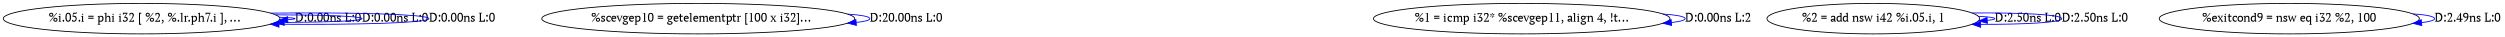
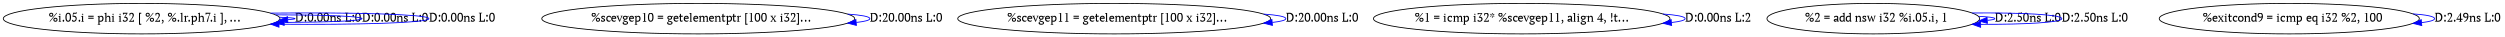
node "%scevgep11 = getelementptr [100 x i32]...": added
node "%2 = add nsw i42 %i.05.i, 1": label "%2 = add nsw i42 %i.05.i, 1" -> "%2 = add nsw i32 %i.05.i, 1"
node "%exitcond9 = nsw eq i32 %2, 100": label "%exitcond9 = nsw eq i32 %2, 100" -> "%exitcond9 = icmp eq i32 %2, 100"
